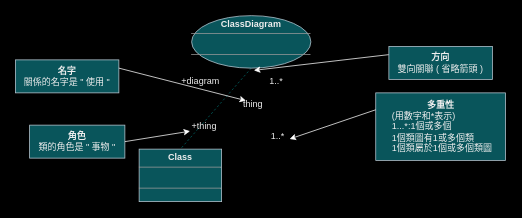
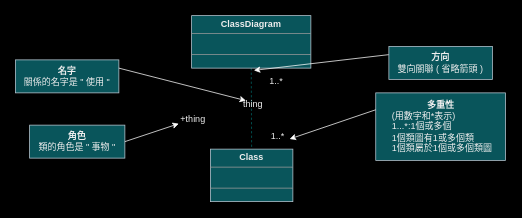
node "ClassDiagram": shape ellipse -> rectangle
node "+diagram": removed
node "+thing": moved (204, 126) -> (193, 119)
node "Class": moved (180, 175) -> (252, 175)
